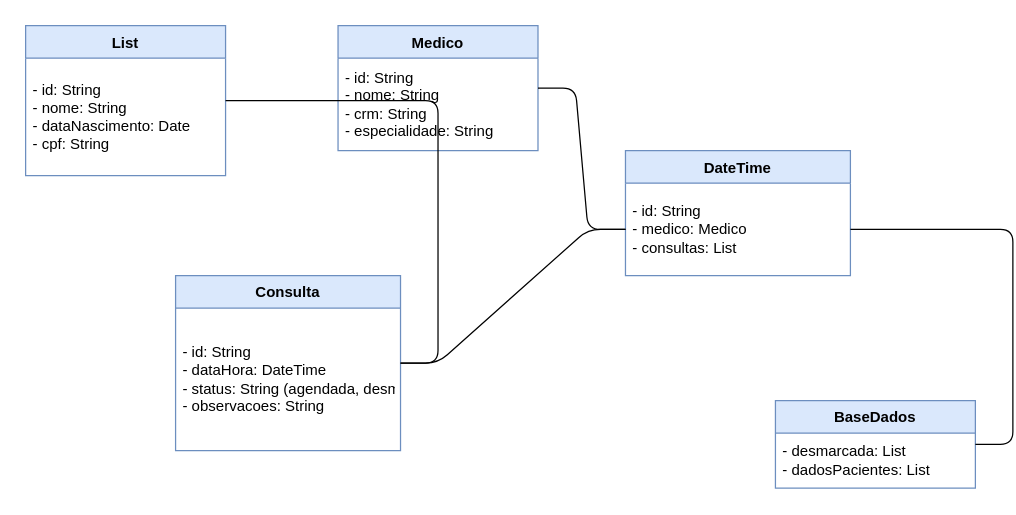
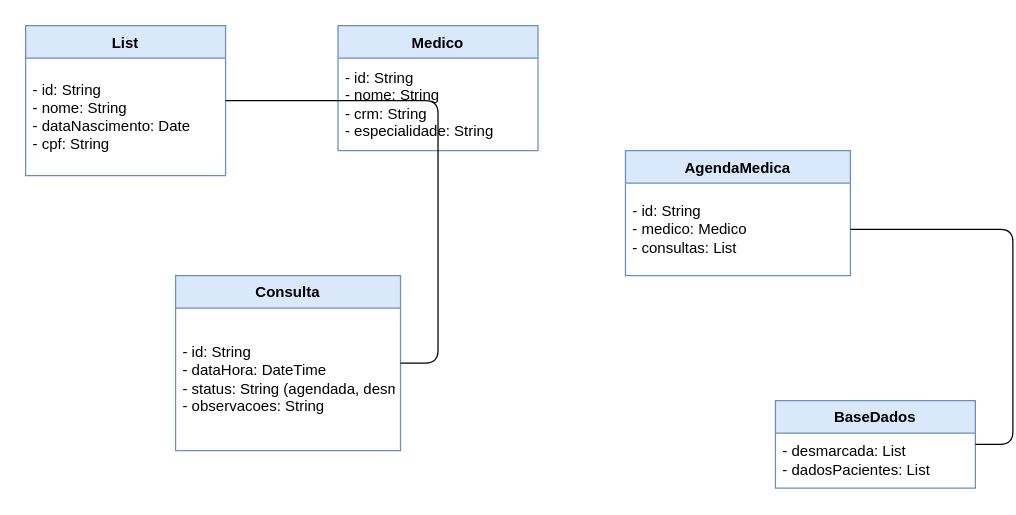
edge "Medico" -- "- id: String - medico: Medico - consultas: List": removed, labels "1", "1"
node "DateTime": label "DateTime" -> "AgendaMedica"
edge "- id: String - medico: Medico - consultas: List" -- "Consulta": removed, labels "1", "N"
